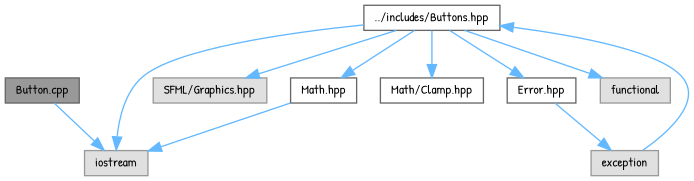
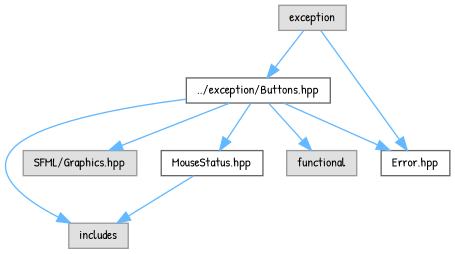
node "../includes/Buttons.hpp": label "../includes/Buttons.hpp" -> "../exception/Buttons.hpp"
node "Button.cpp": removed
node "Math.hpp": label "Math.hpp" -> "MouseStatus.hpp"
node "Math/Clamp.hpp": removed
edge "Error.hpp" -> "exception": reversed
node "iostream": label "iostream" -> "includes"
